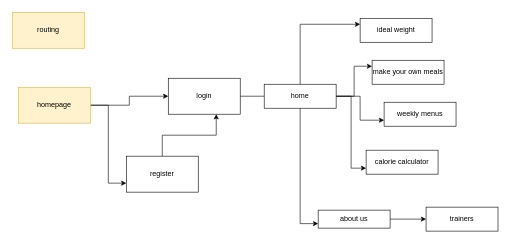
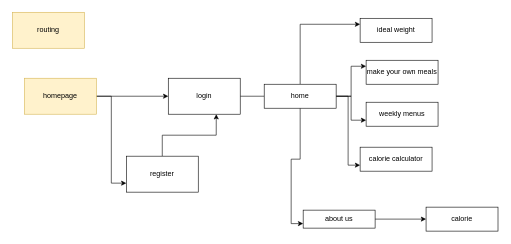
node "make your own meals": moved (408, 72) -> (402, 72)
node "homepage": moved (54, 105) -> (60, 96)
node "weekly menus": moved (420, 114) -> (402, 114)
node "calorie calculator": moved (402, 162) -> (396, 159)
node "about us": moved (354, 219) -> (339, 219)
node "trainers": label "trainers" -> "calorie"
